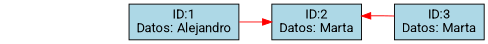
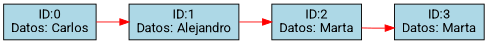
edge "ID:3 Datos: Marta" -> "ID:2 Datos: Marta": reversed
node "ID:0 Datos: Carlos": added
